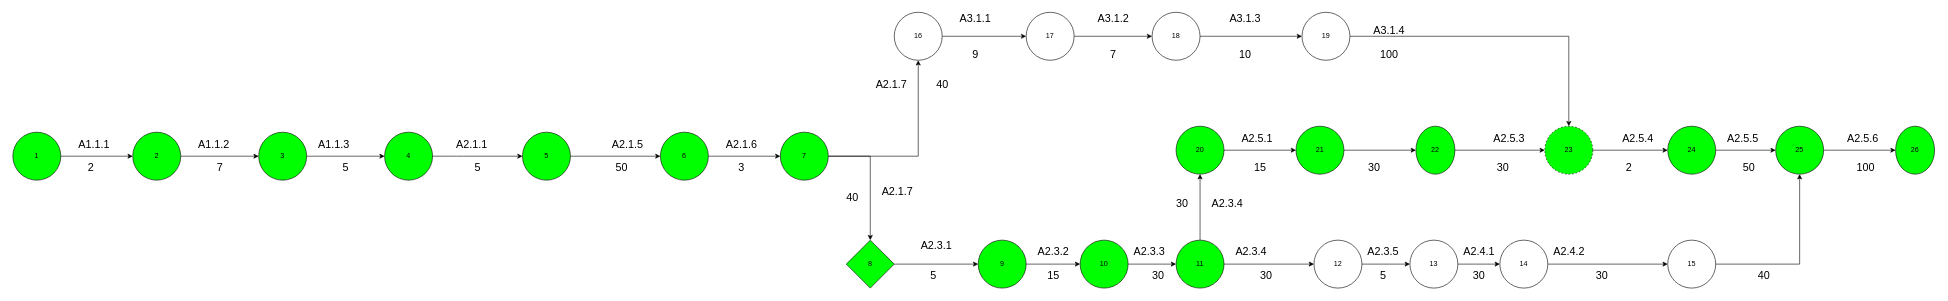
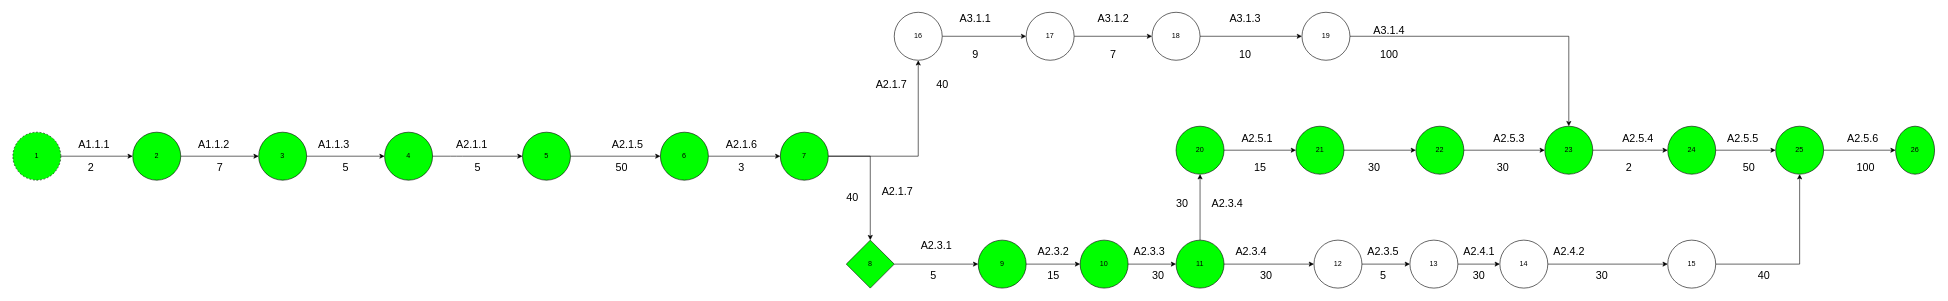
node "22": size 39x48 -> 48x48
node "23": style dashed -> solid
node "1": style solid -> dashed
